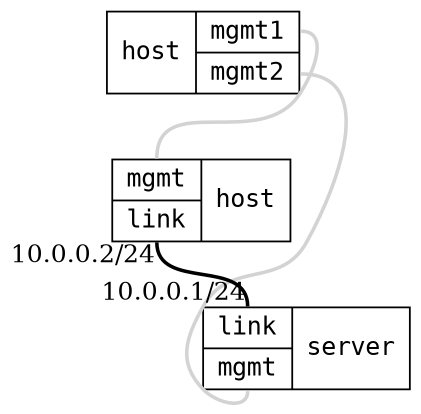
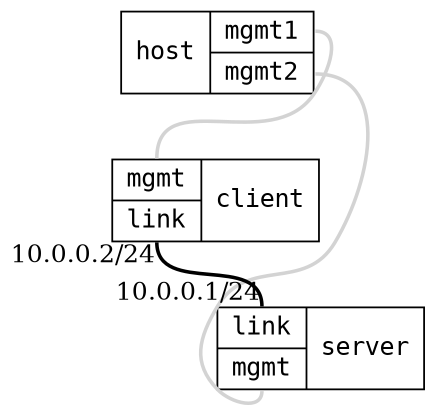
node "mgmt": text "host" -> "client"
